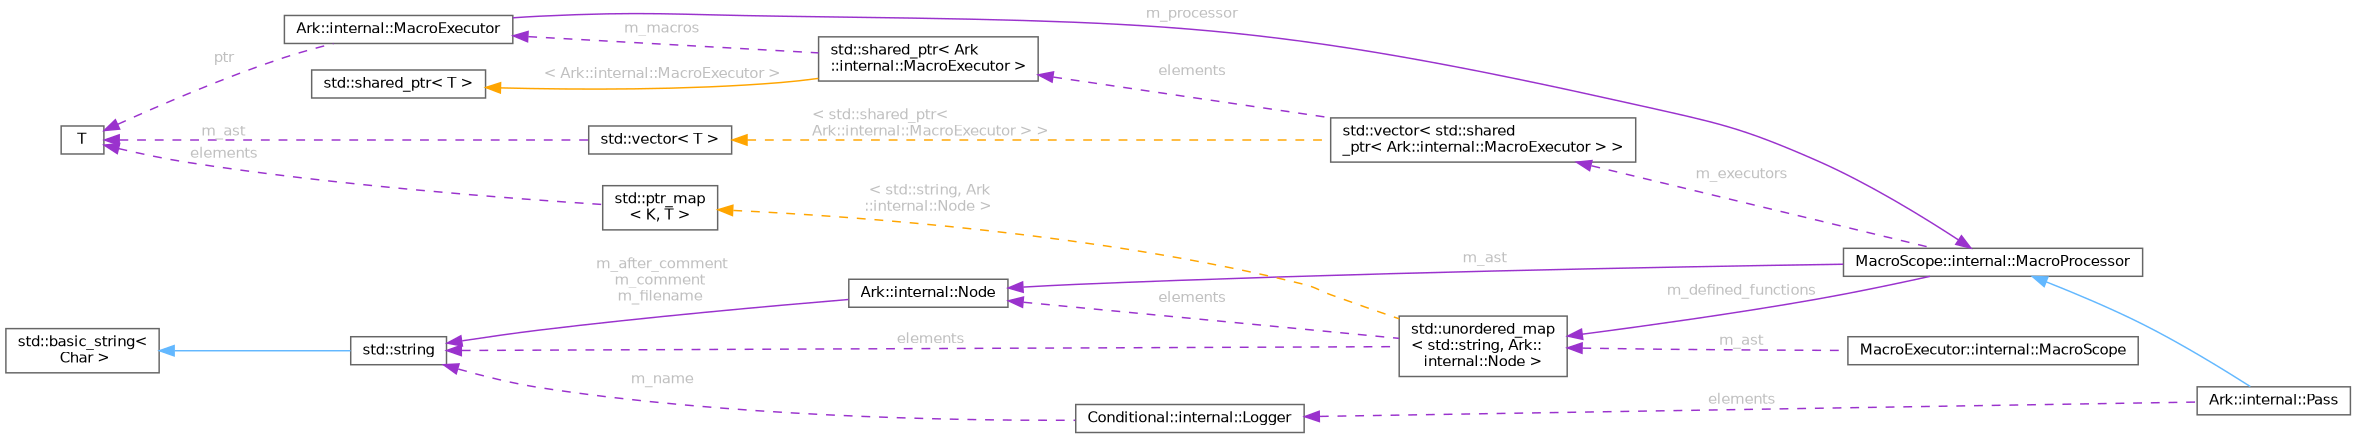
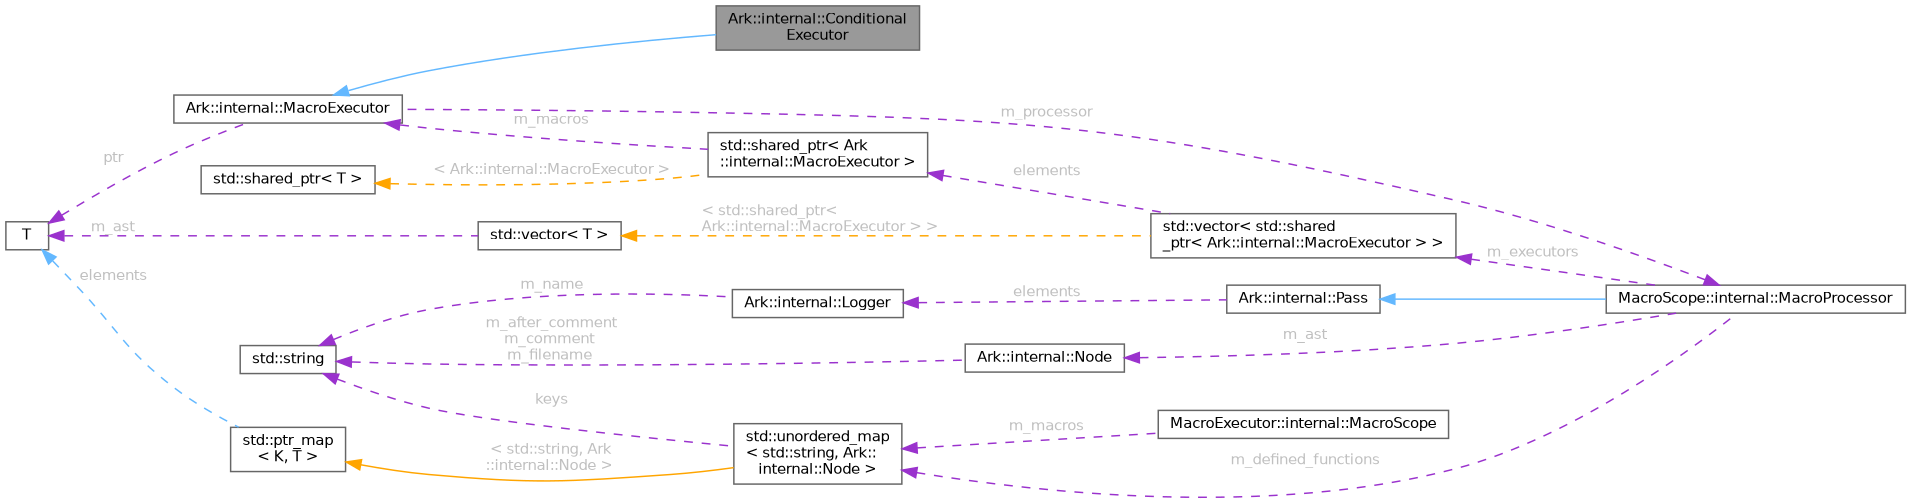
node "Ark::internal::Conditional Executor": added
edge "Ark::internal::MacroExecutor" -> "MacroScope::internal::MacroProcessor": style solid -> dashed
edge "std::shared_ptr< Ark ::internal::MacroExecutor >" -> "std::shared_ptr< T >": style solid -> dashed
edge "std::ptr_map < K, T >" -> "T": color darkorchid3 -> steelblue1
edge "std::unordered_map < std::string, Ark:: internal::Node >" -> "std::ptr_map < K, T >": style dashed -> solid
edge "MacroScope::internal::MacroProcessor" -> "Ark::internal::Node": style solid -> dashed
edge "MacroScope::internal::MacroProcessor" -> "std::unordered_map < std::string, Ark:: internal::Node >": style solid -> dashed
edge "Ark::internal::Node" -> "std::string": style solid -> dashed
edge "std::unordered_map < std::string, Ark:: internal::Node >" -> "Ark::internal::Node": removed, label "elements"
edge "Ark::internal::Pass" -> "MacroScope::internal::MacroProcessor": reversed
edge "std::unordered_map < std::string, Ark:: internal::Node >" -> "std::string": label " elements" -> " keys"
edge "MacroExecutor::internal::MacroScope" -> "std::unordered_map < std::string, Ark:: internal::Node >": label " m_ast" -> " m_macros"
node "std::basic_string< Char >": removed
node "Conditional::internal::Logger": label "Conditional::internal::Logger" -> "Ark::internal::Logger"
